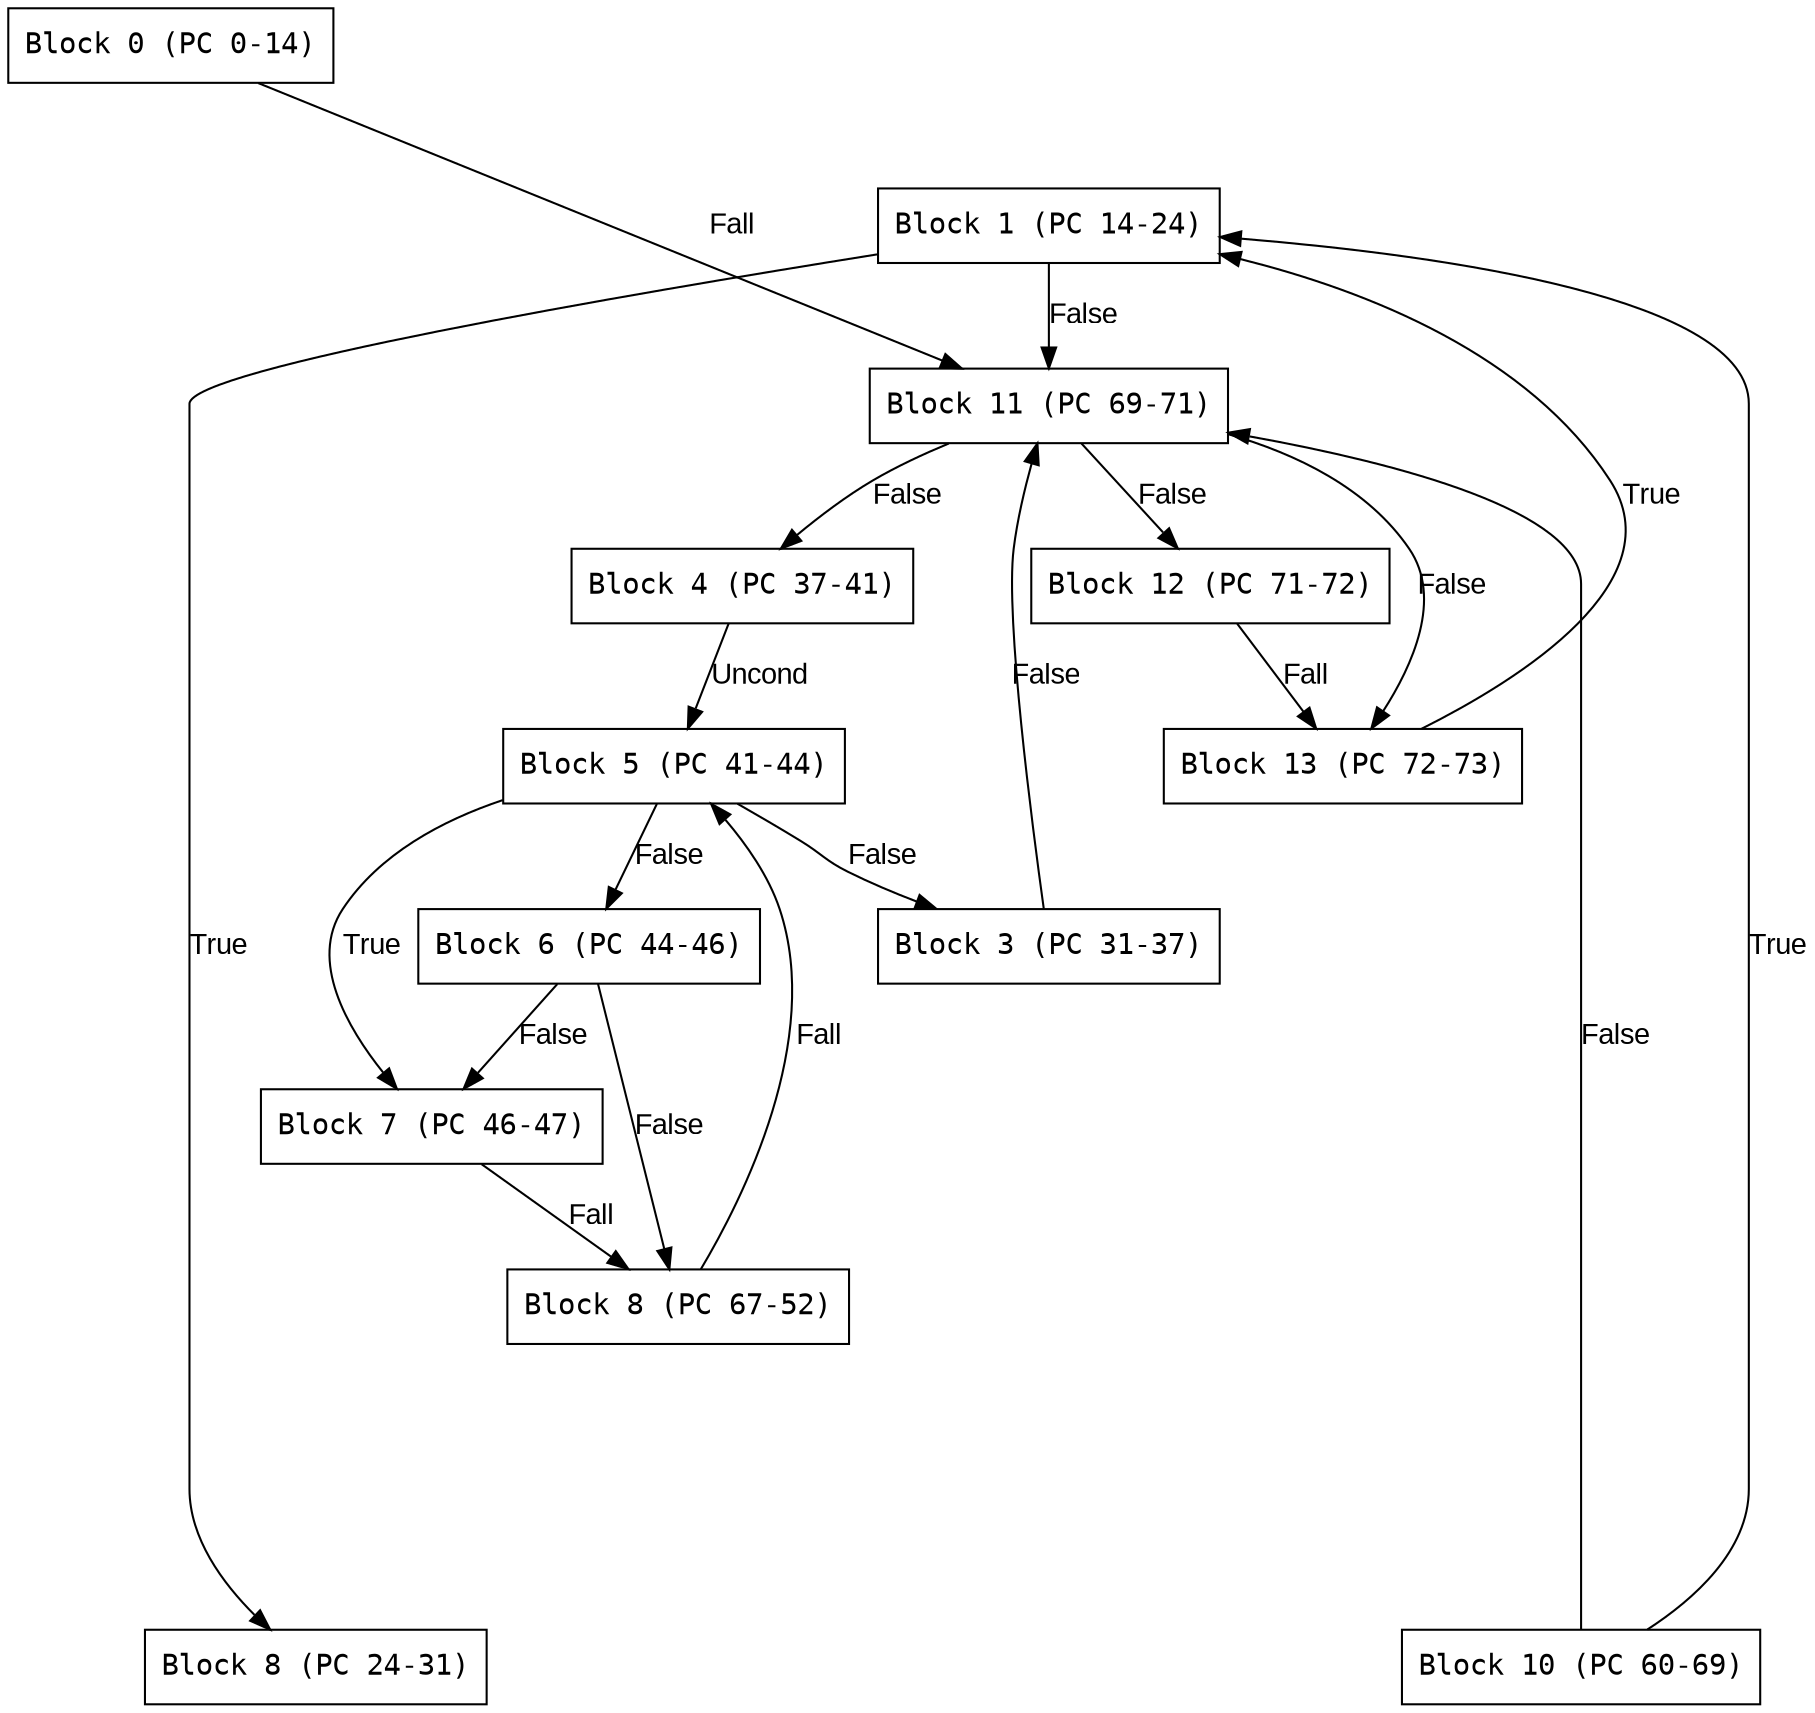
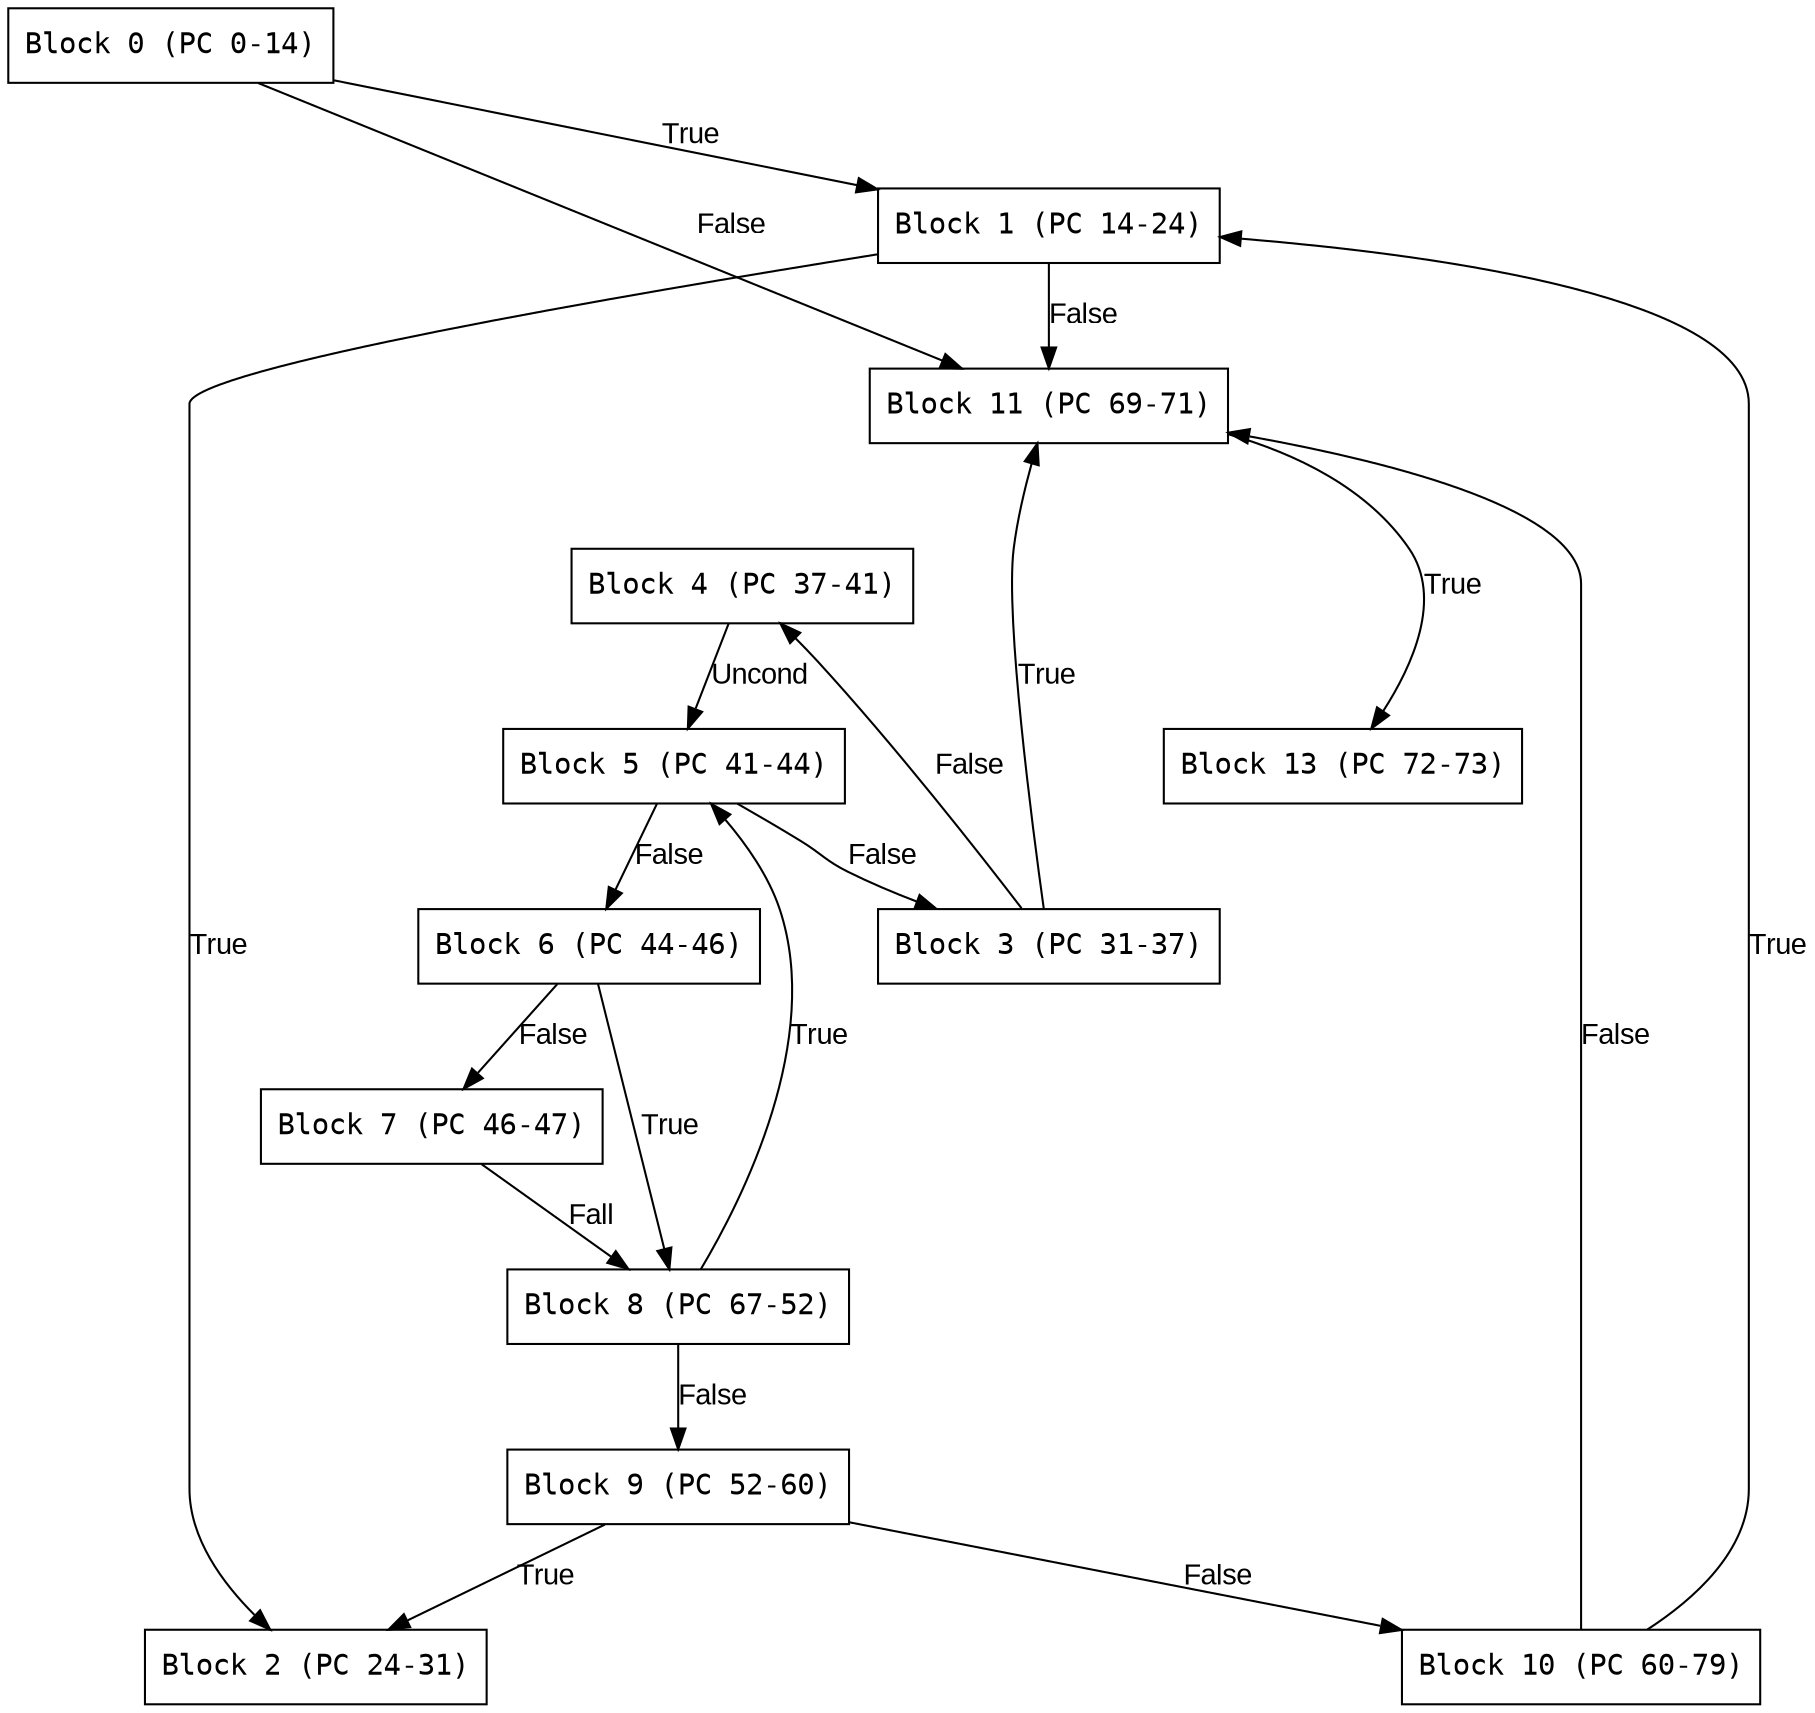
edge "Block 0 (PC 0-14)" -> "Block 11 (PC 69-71)": label "Fall" -> "False"
edge "Block 13 (PC 72-73)" -> "Block 1 (PC 14-24)": now "Block 0 (PC 0-14)" -> "Block 1 (PC 14-24)"
edge "Block 11 (PC 69-71)" -> "Block 4 (PC 37-41)": now "Block 3 (PC 31-37)" -> "Block 4 (PC 37-41)"
node "Block 12 (PC 71-72)": removed
edge "Block 11 (PC 69-71)" -> "Block 13 (PC 72-73)": label "False" -> "True"
edge "Block 3 (PC 31-37)" -> "Block 11 (PC 69-71)": label "False" -> "True"
edge "Block 5 (PC 41-44)" -> "Block 7 (PC 46-47)": removed, label "True"
edge "Block 8 (PC 67-52)" -> "Block 5 (PC 41-44)": label "Fall" -> "True"
edge "Block 6 (PC 44-46)" -> "Block 8 (PC 67-52)": label "False" -> "True"
node "Block 9 (PC 52-60)": added
node "Block 8 (PC 24-31)": label "Block 8 (PC 24-31)" -> "Block 2 (PC 24-31)"
node "Block 10 (PC 60-69)": label "Block 10 (PC 60-69)" -> "Block 10 (PC 60-79)"
